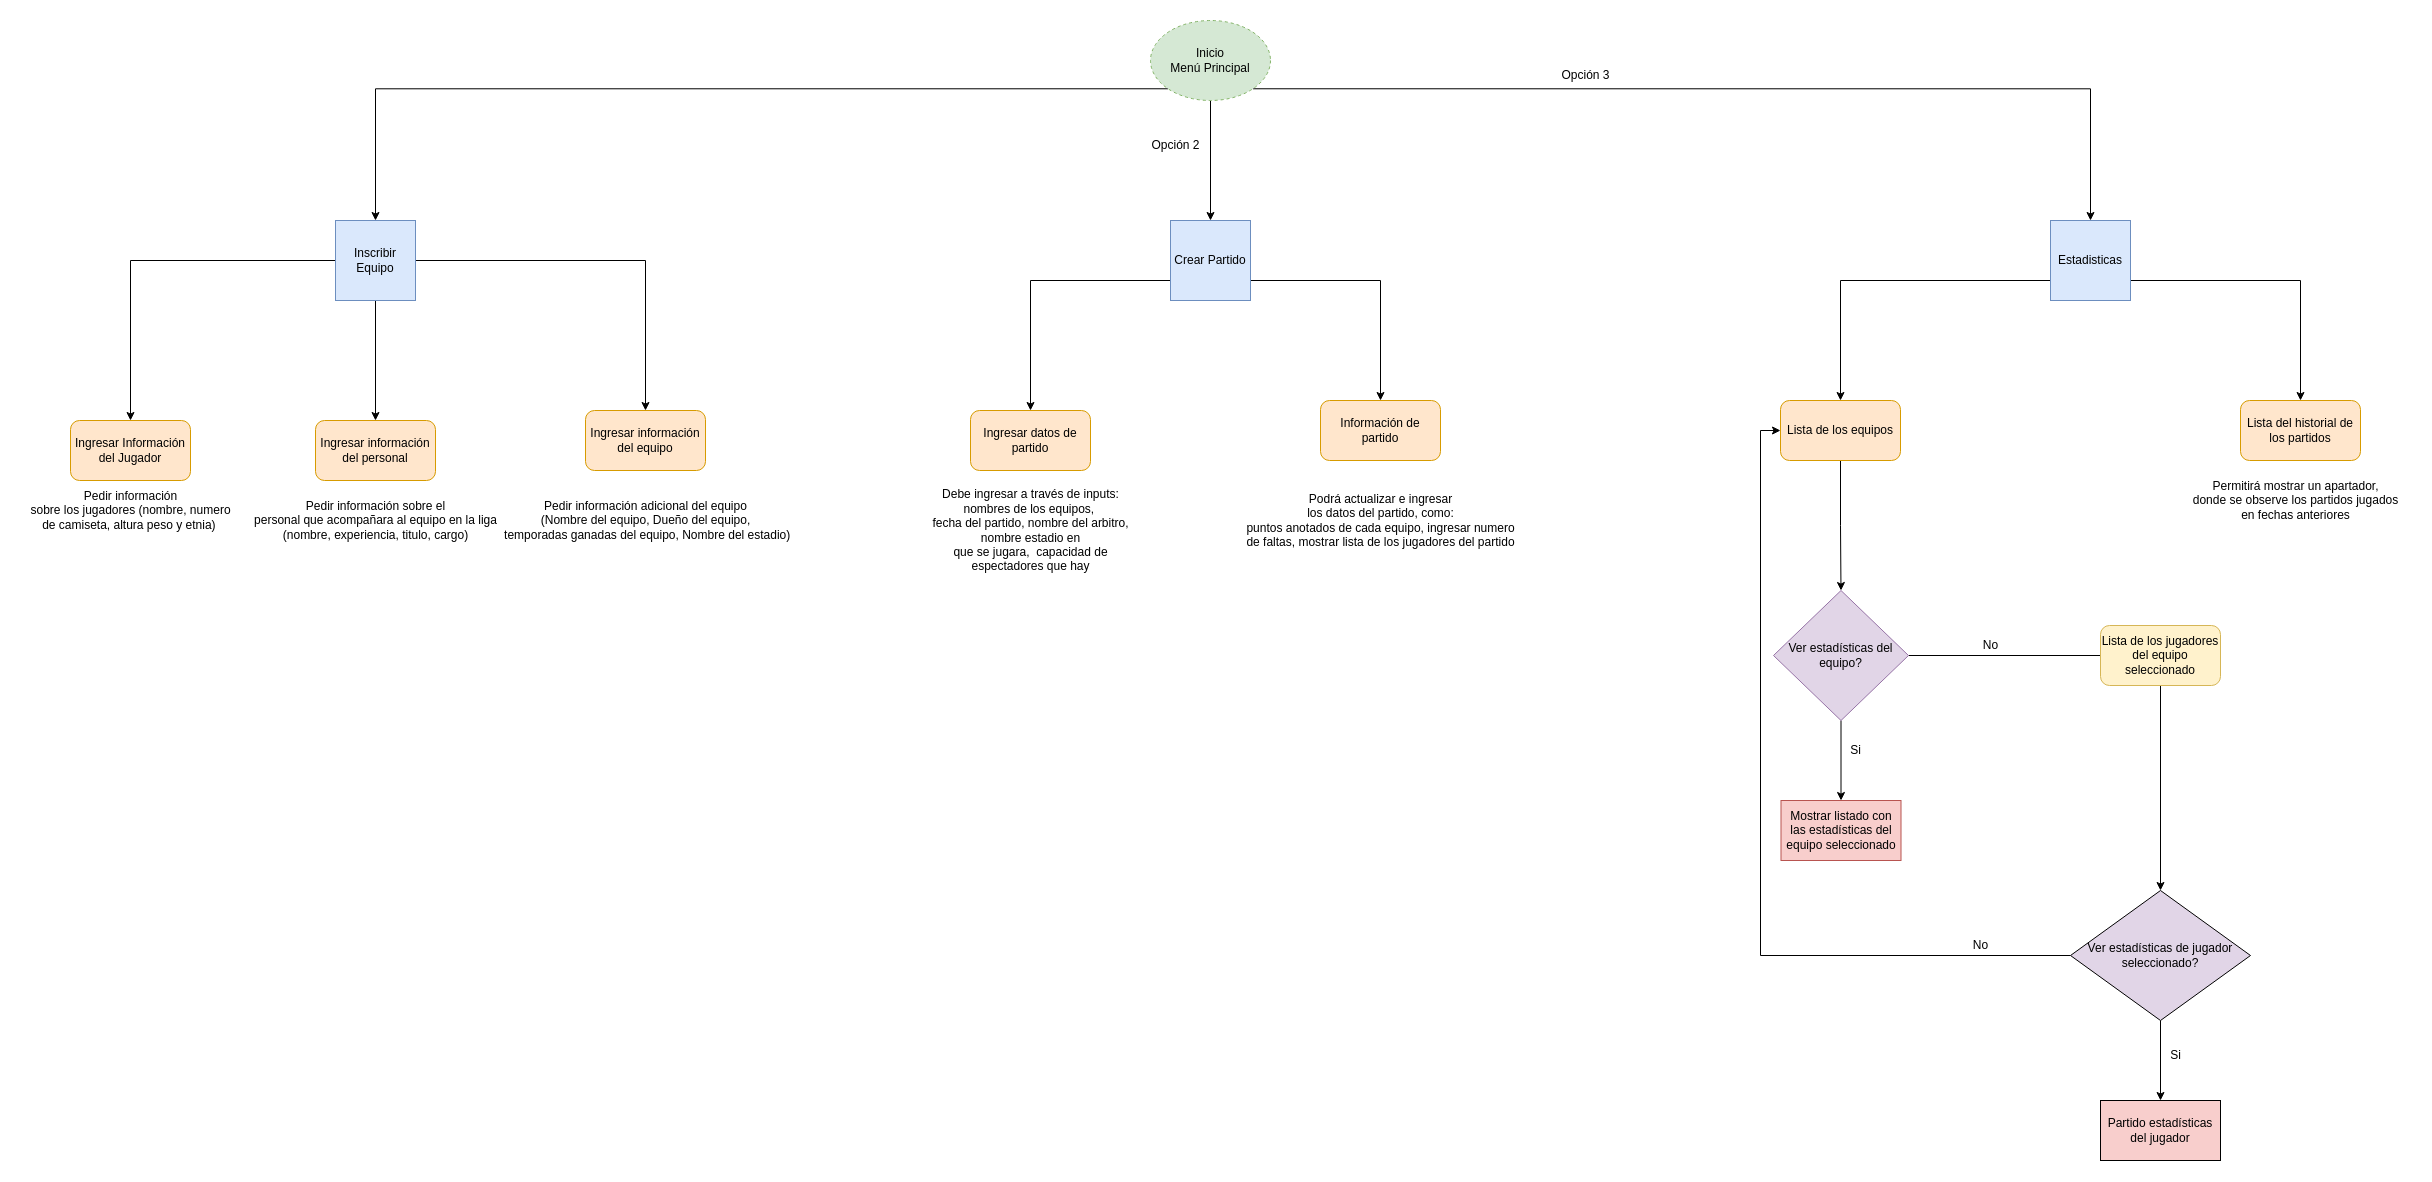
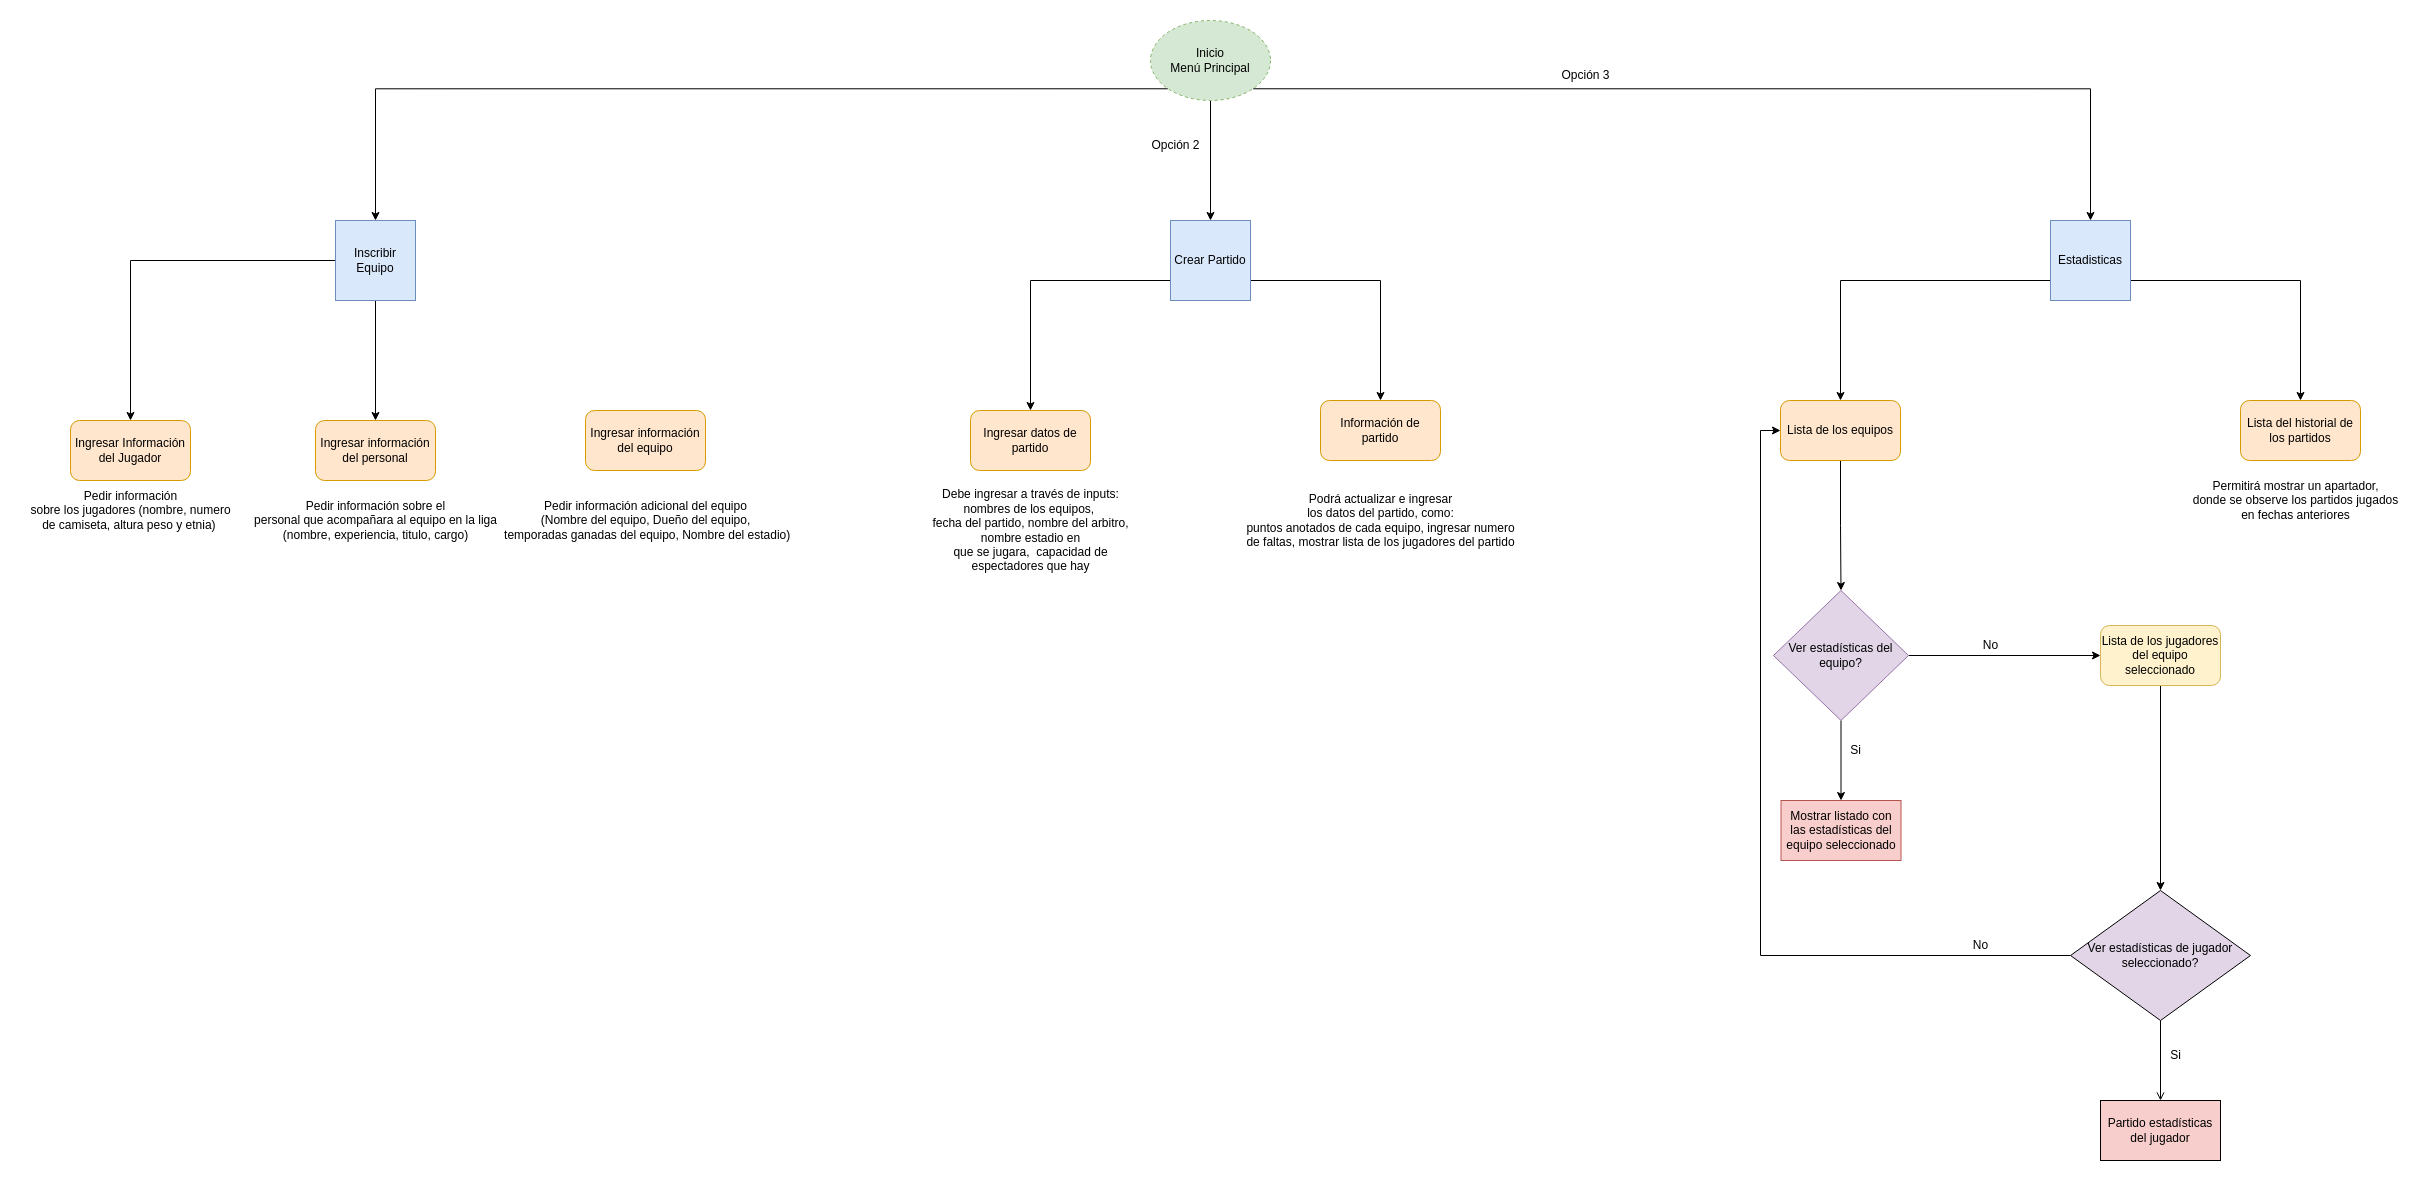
edge "Inscribir Equipo" -> "Ingresar información del equipo": removed
edge "Ver estadísticas del equipo?" -- "Lista de los jugadores del equipo seleccionado": arrowhead none -> classic
edge "Ver estadísticas de jugador seleccionado?" -> "Partido estadísticas del jugador": arrowhead classic -> open
